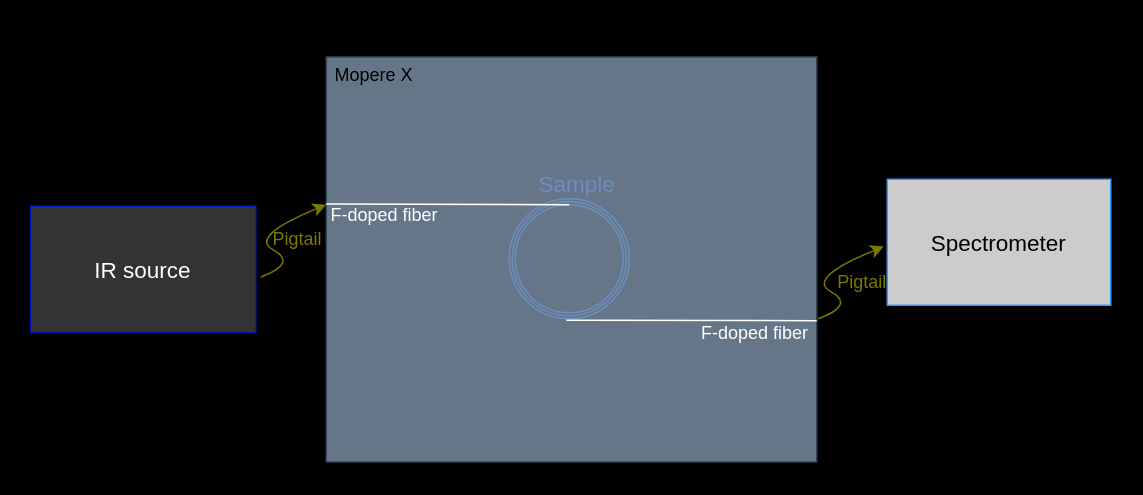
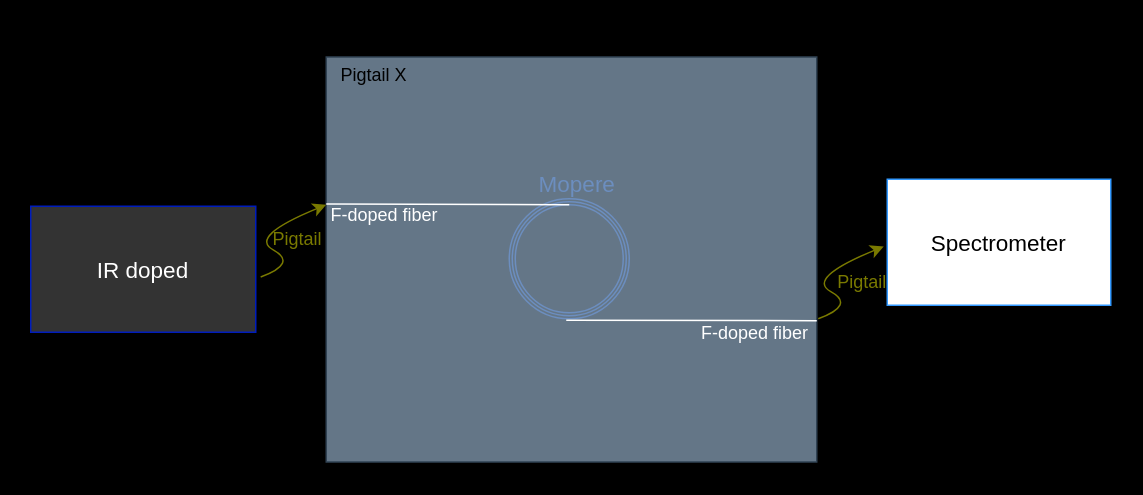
node "Mopere X": label "Mopere X" -> "Pigtail X"
node "Sample": label "Sample" -> "Mopere"
node "Spectrometer": fillcolor #cccccc -> #ffffff
node "IR source": label "IR source" -> "IR doped"
